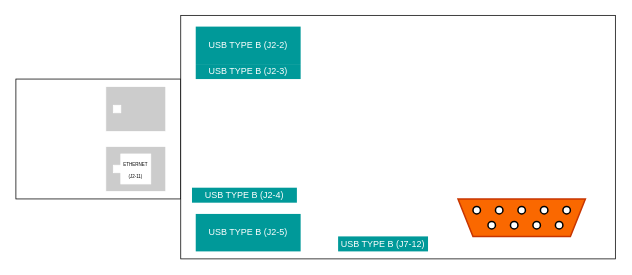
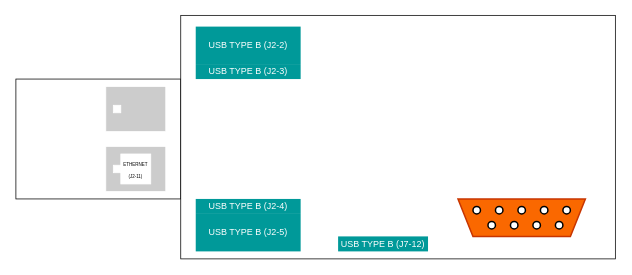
node "USB TYPE B (J2-4)": moved (244, 195) -> (248, 207)
